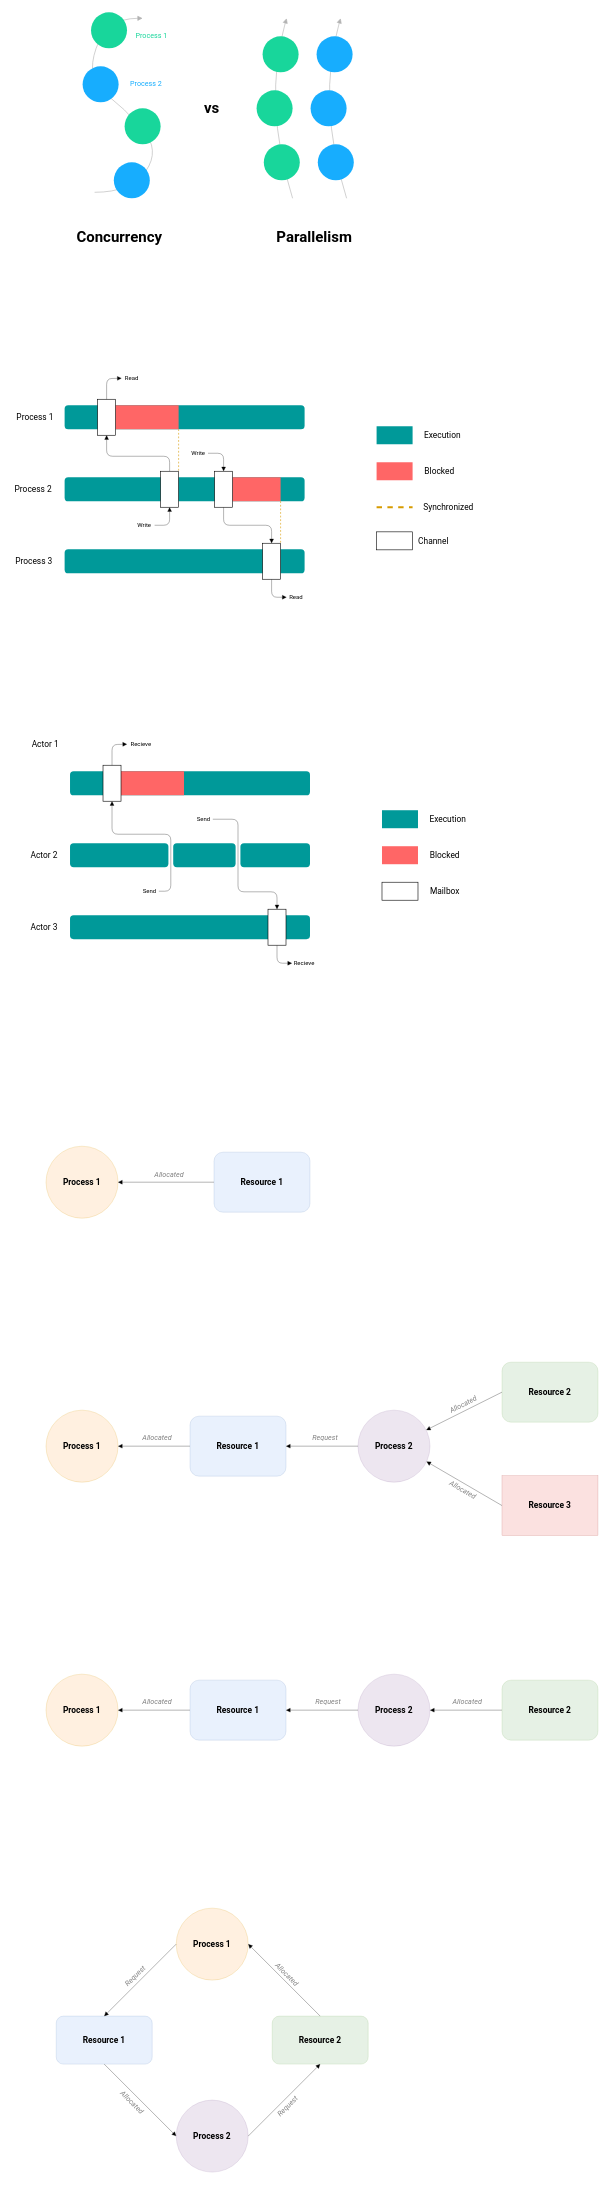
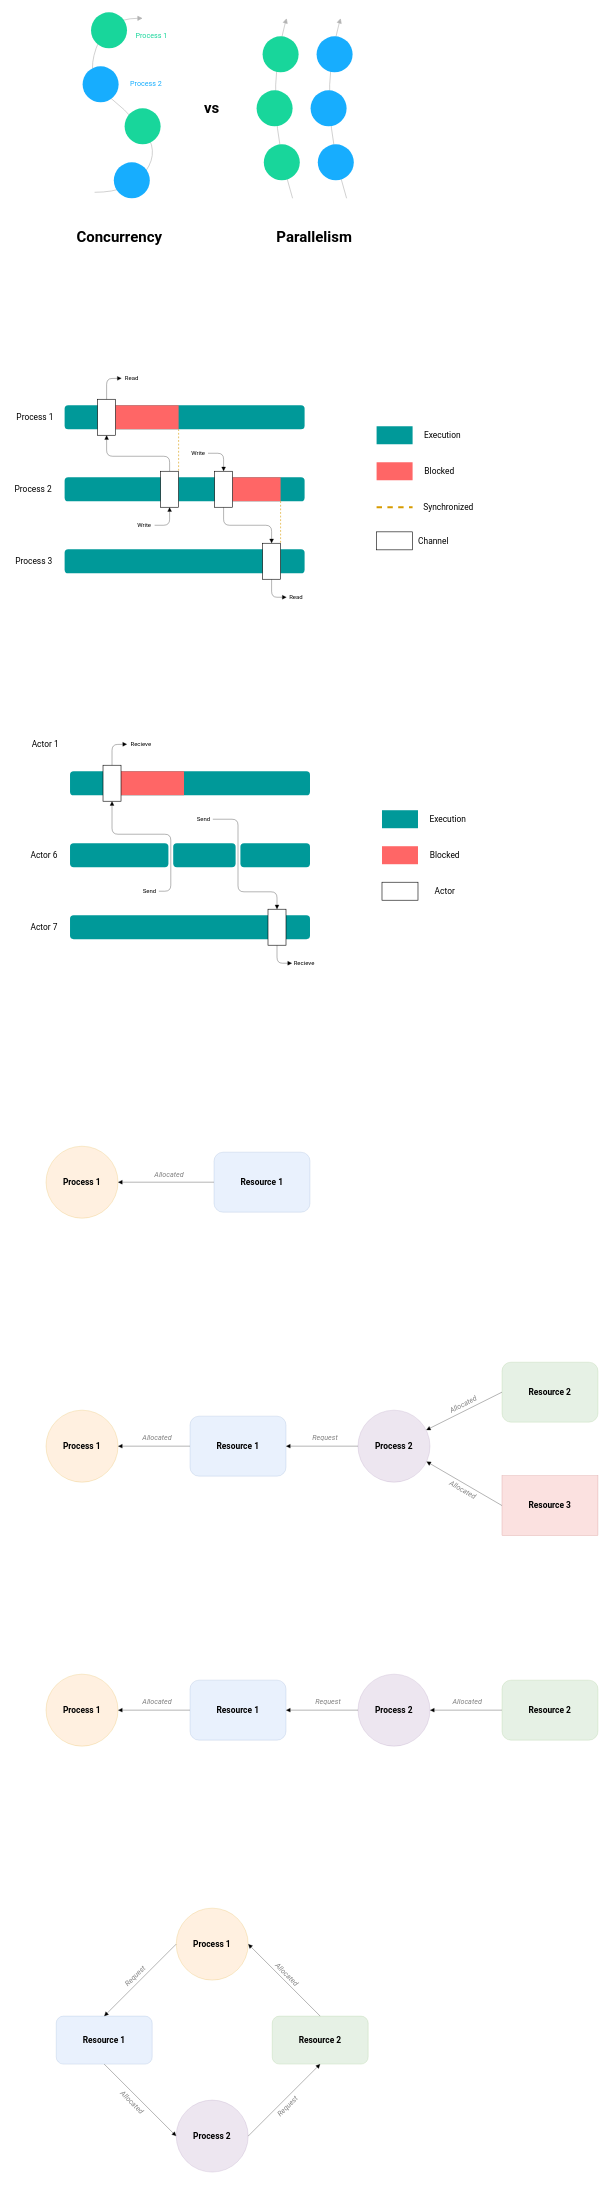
node "Actor 2": label "Actor 2" -> "Actor 6"
node "Mailbox": label "Mailbox" -> "Actor"
node "Actor 3": label "Actor 3" -> "Actor 7"
